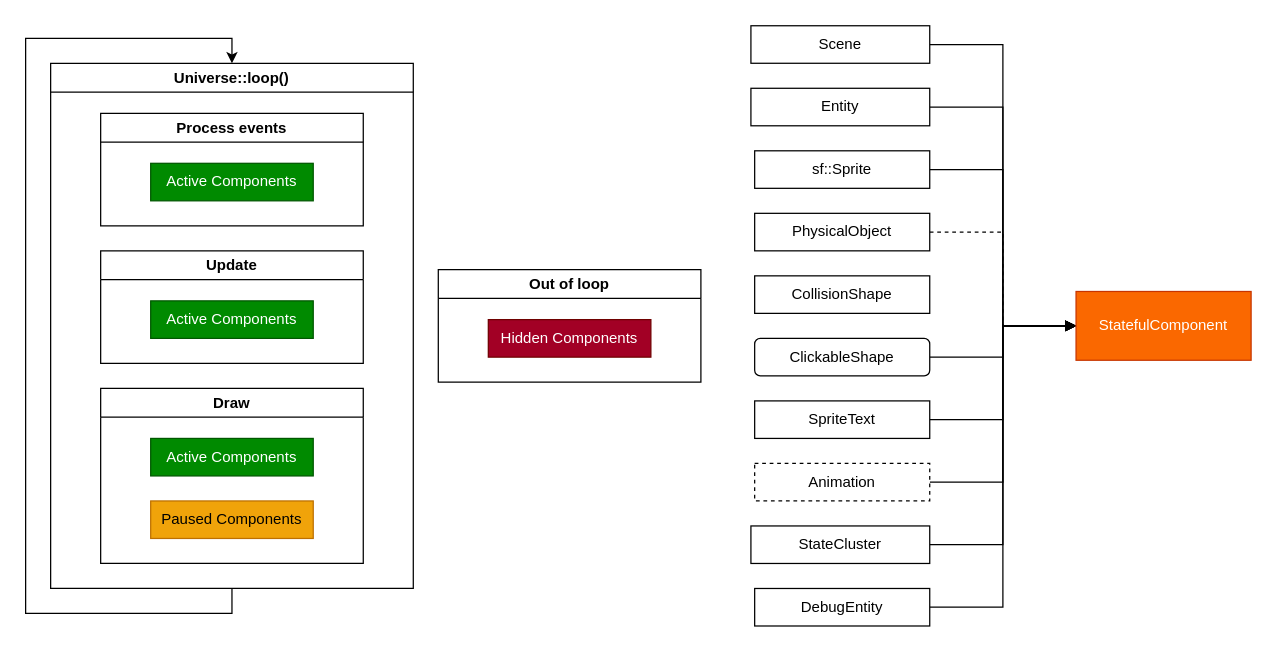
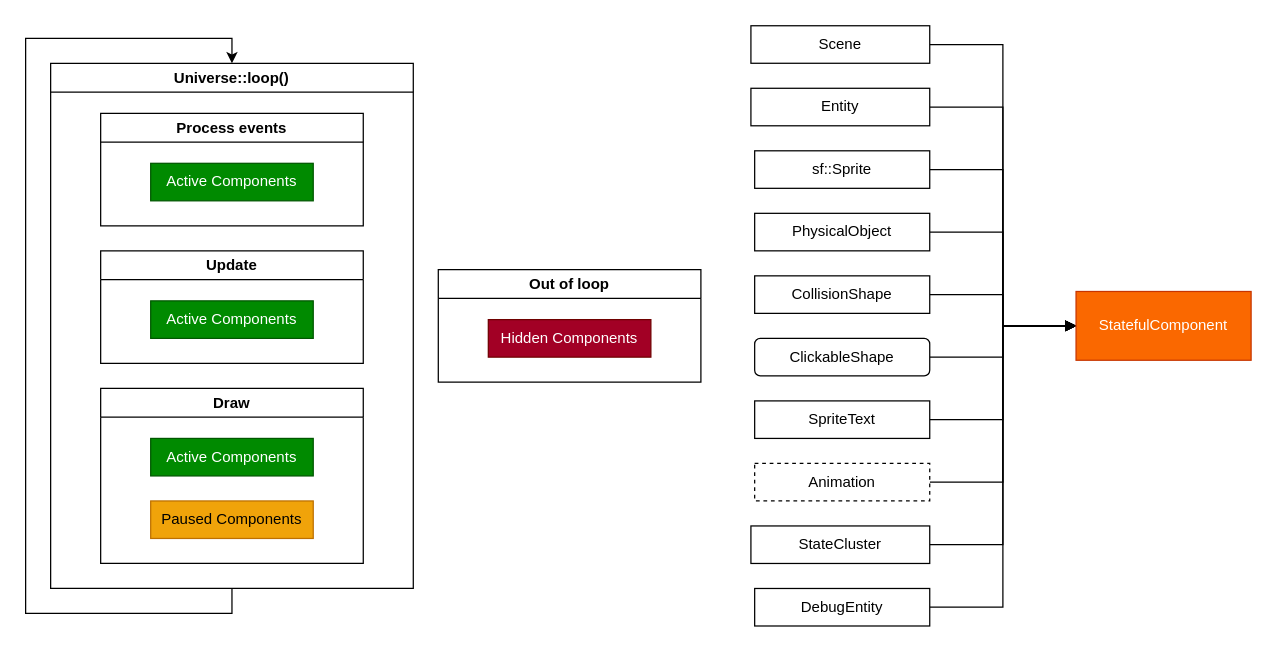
edge "PhysicalObject" -> "StatefulComponent": style dashed -> solid
edge "CollisionShape" -> "StatefulComponent": added
